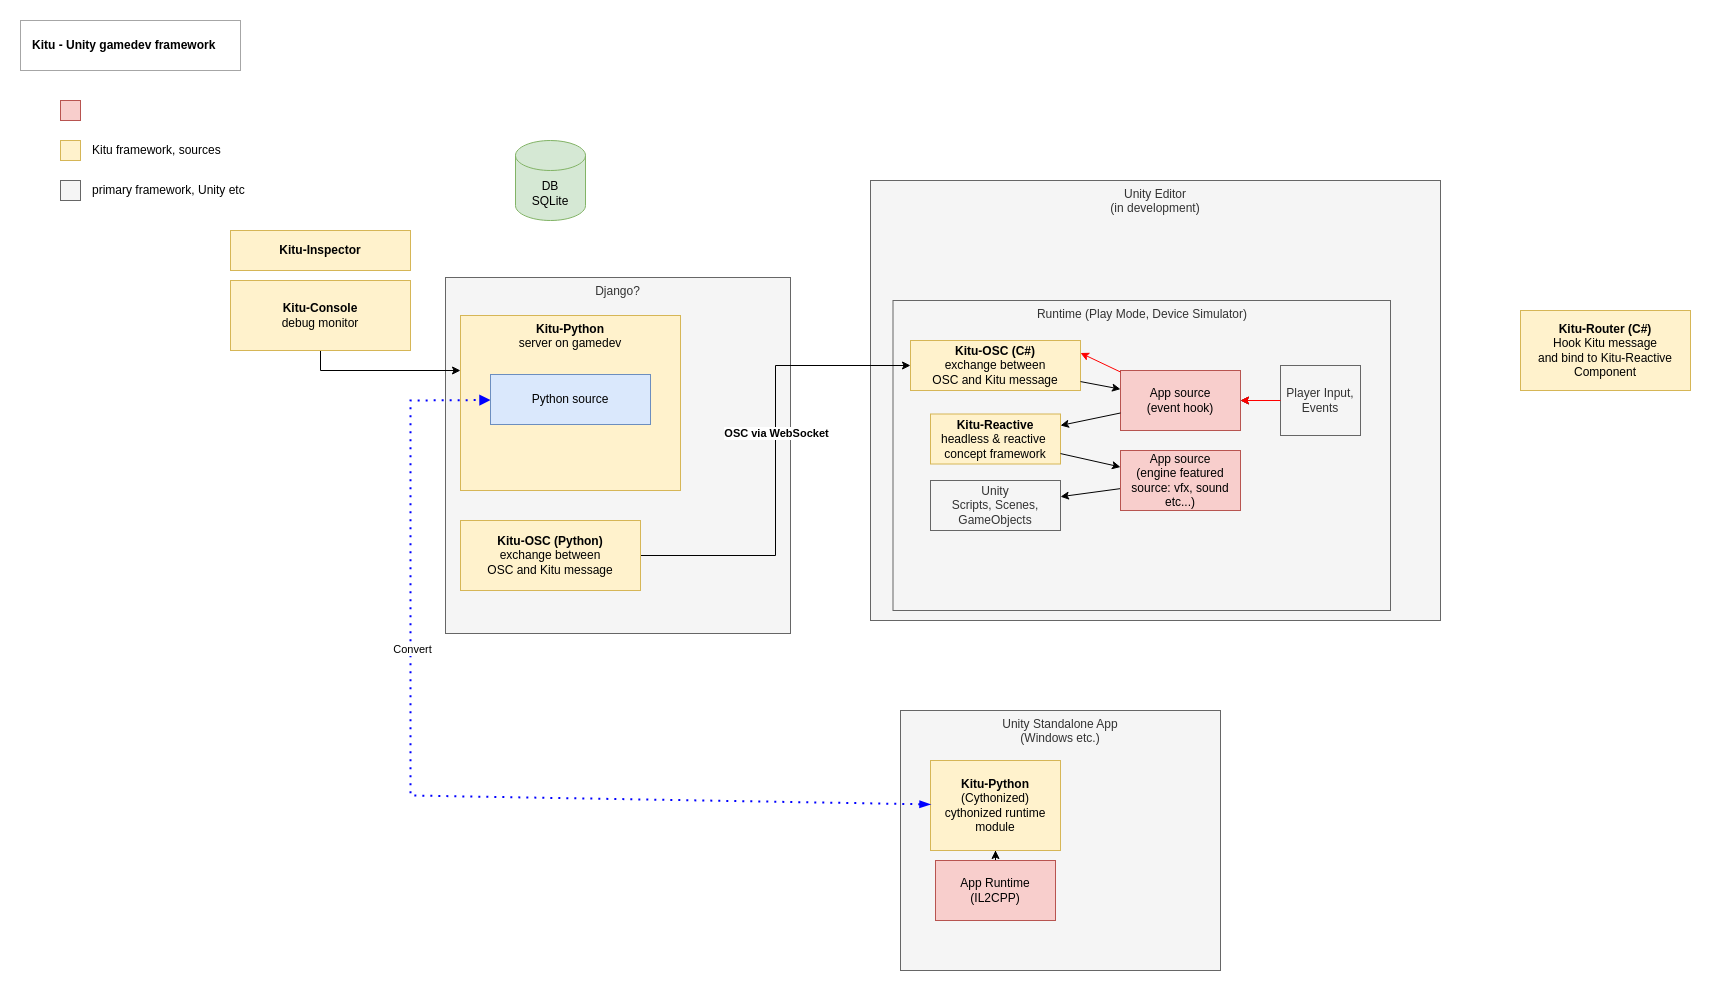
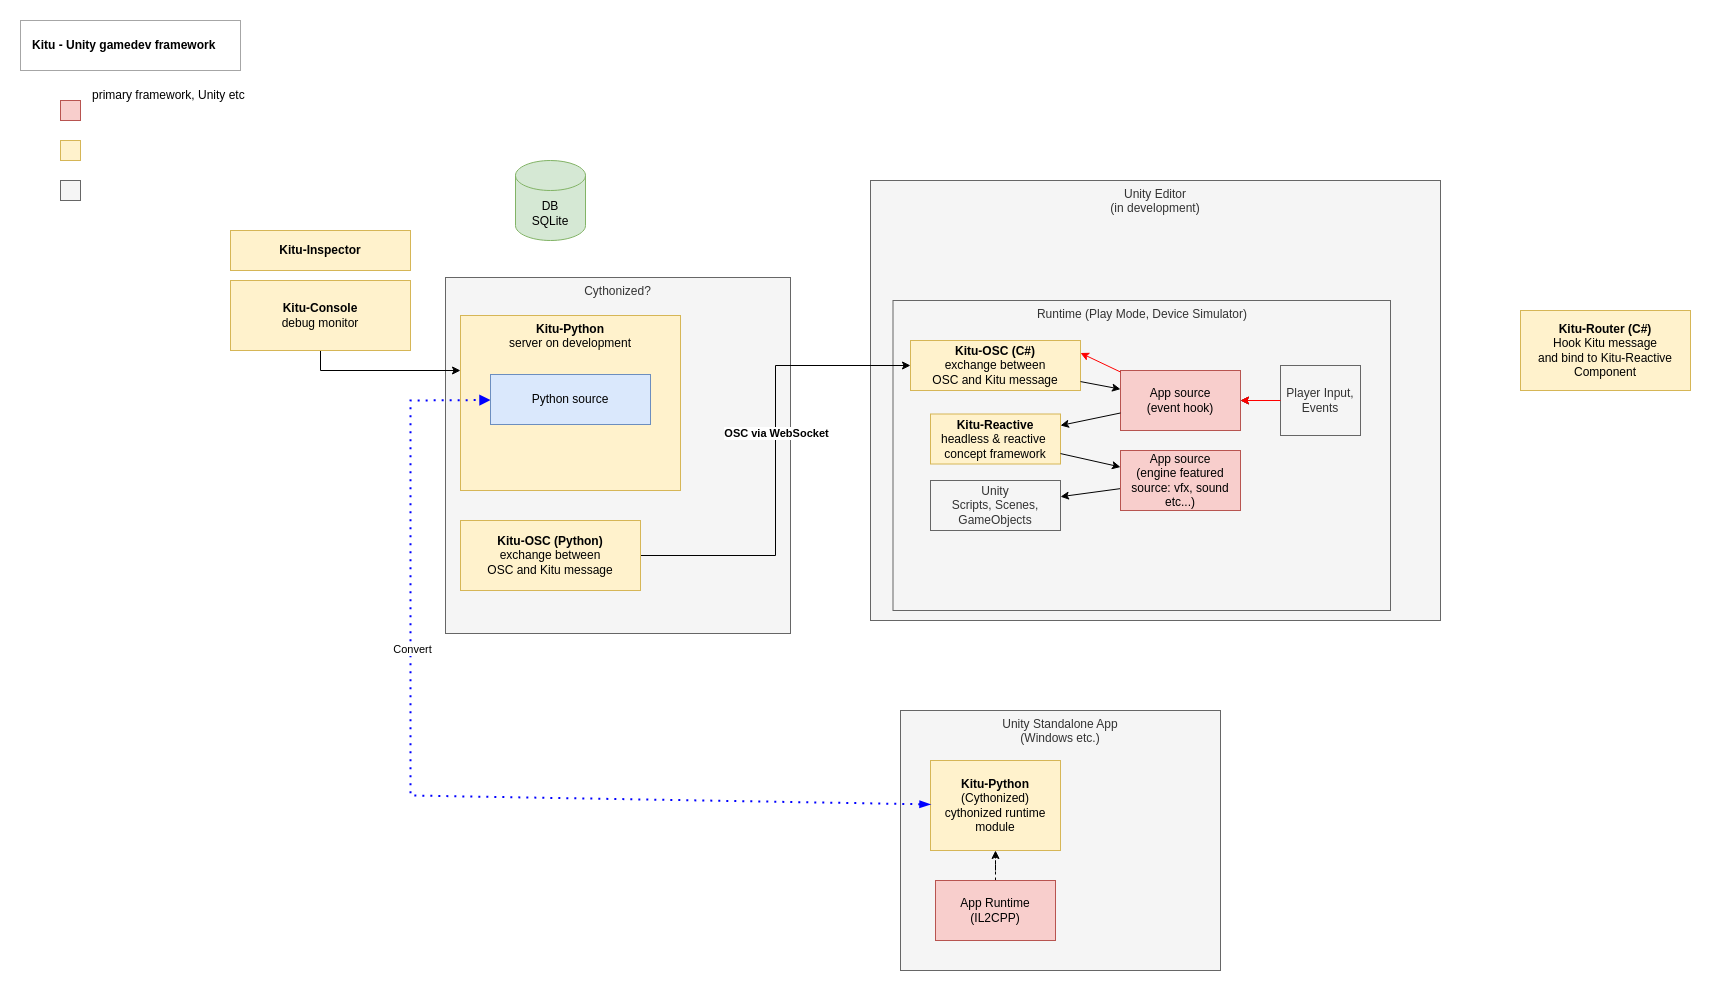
node "Kitu framework, sources": removed
node "DB SQLite": moved (551, 181) -> (551, 201)
node "primary framework, Unity etc": moved (186, 191) -> (186, 96)
node "Django?": label "Django?" -> "Cythonized?"
node "Kitu-Python server on gamedev": label "Kitu-Python server on gamedev" -> "Kitu-Python server on development"
node "App Runtime (IL2CPP)": moved (996, 891) -> (996, 911)
